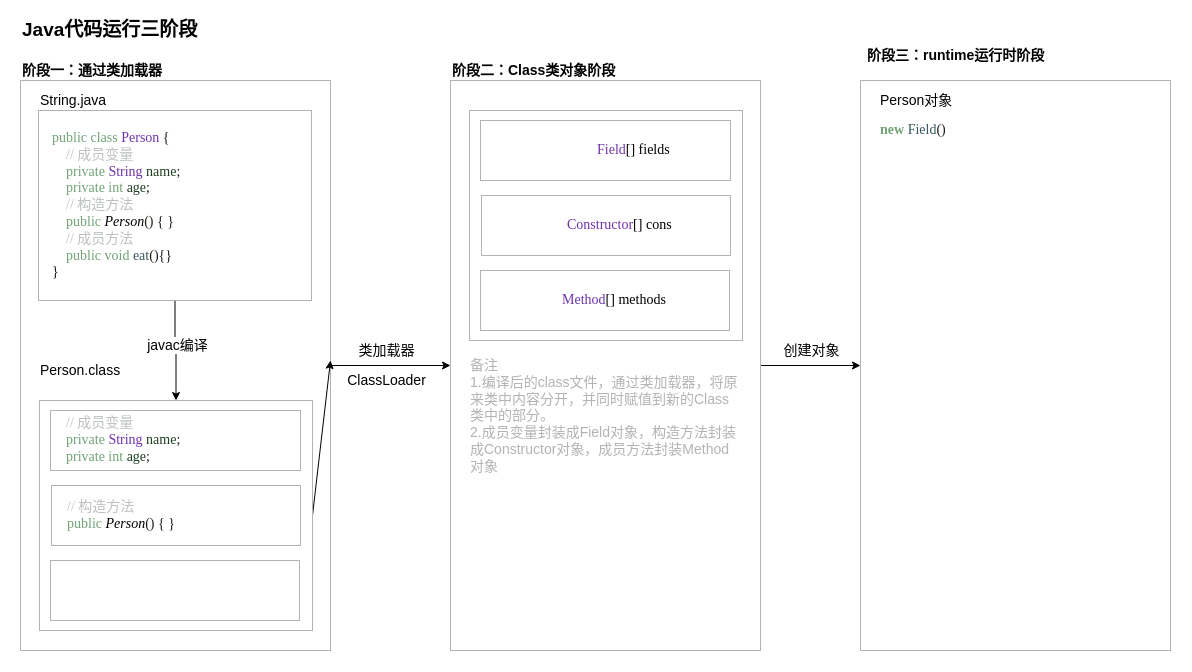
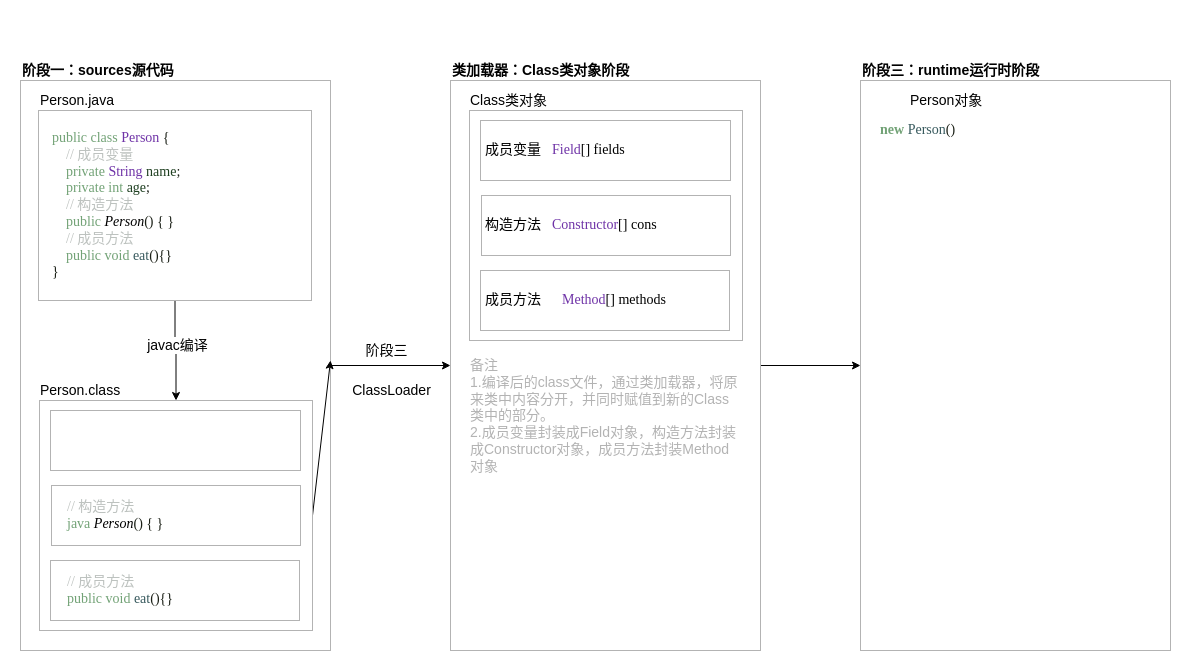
node "Java代码运行三阶段": removed
node "阶段三：runtime运行时阶段": moved (961, 56) -> (956, 71)
node "阶段一：通过类加载器": label "阶段一：通过类加载器" -> "阶段一：sources源代码"
node "阶段二：Class类对象阶段": label "阶段二：Class类对象阶段" -> "类加载器：Class类对象阶段"
node "String.java": label "String.java" -> "Person.java"
node "Class类对象": added
node "Person对象": moved (930, 101) -> (960, 101)
node "new Field()": label "new Field()" -> "new Person()"
node "成员变量": added
node "Field[] fields": moved (661, 151) -> (616, 151)
node "构造方法": added
node "Constructor[] cons": moved (646, 226) -> (631, 226)
node "成员方法": added
node "类加载器": label "类加载器" -> "阶段三"
node "创建对象": removed
node "Person.class": moved (90, 371) -> (90, 391)
node "ClassLoader": moved (387, 381) -> (392, 391)
node "// 成员变量 private String name; private int age;": removed
node "// 构造方法 public Person() { }": label "// 构造方法 public Person() { }" -> "// 构造方法 java Person() { }"
node "// 成员方法 public void eat(){}": added
